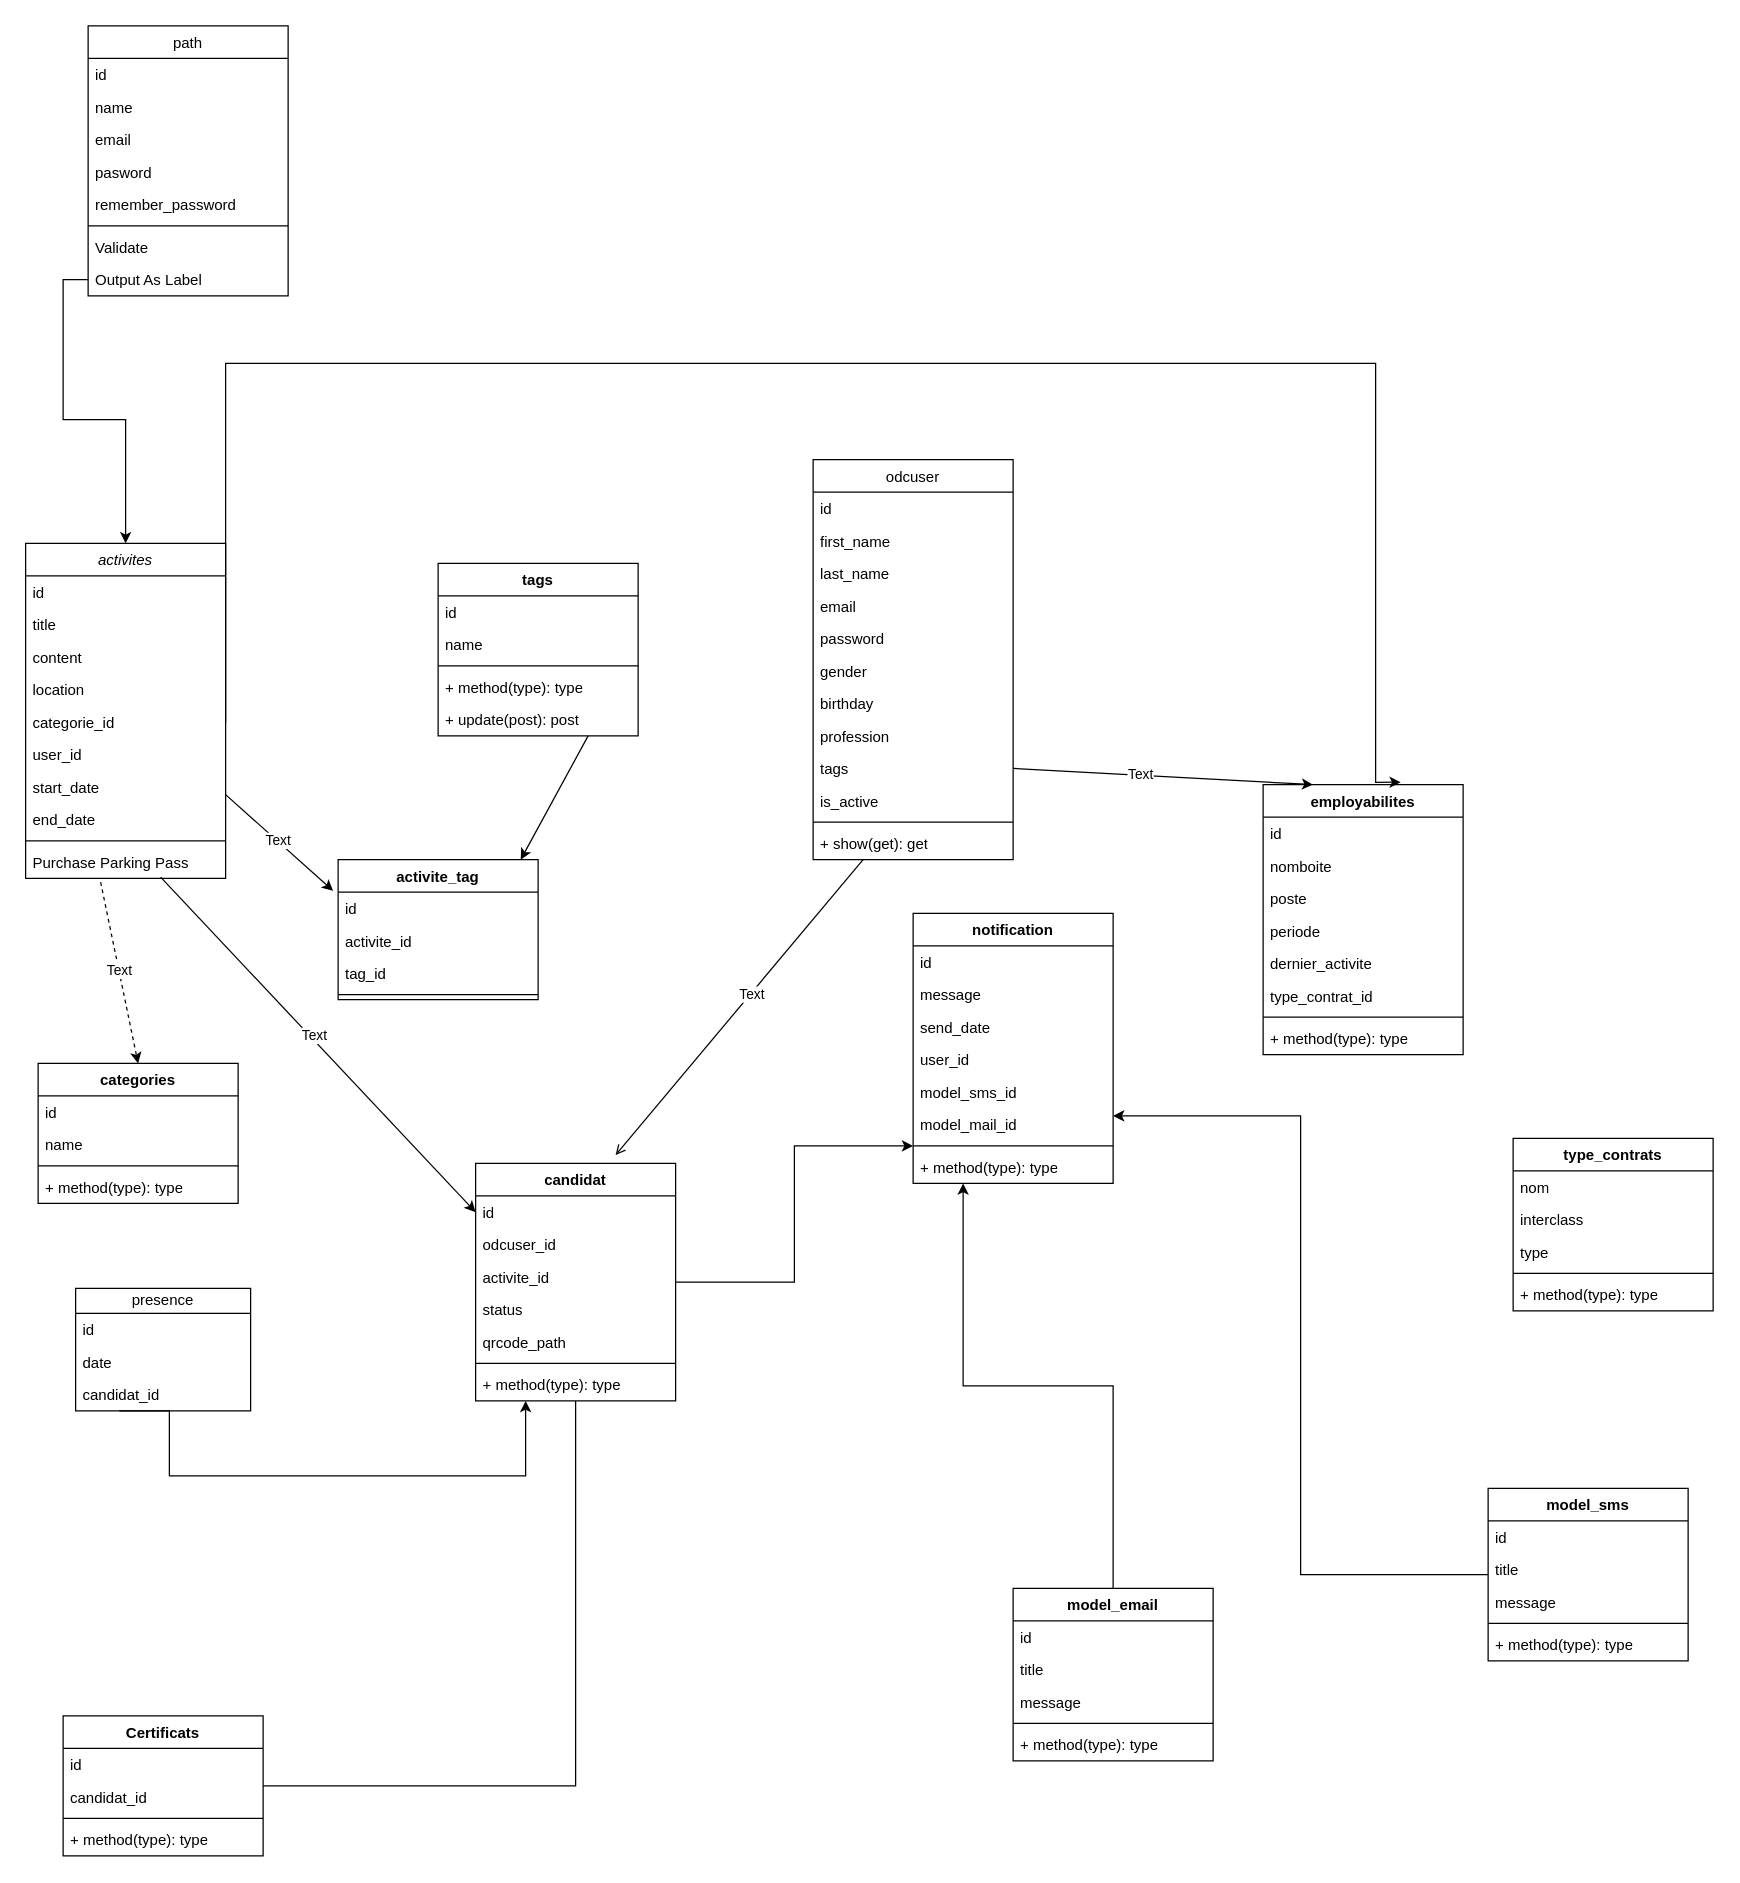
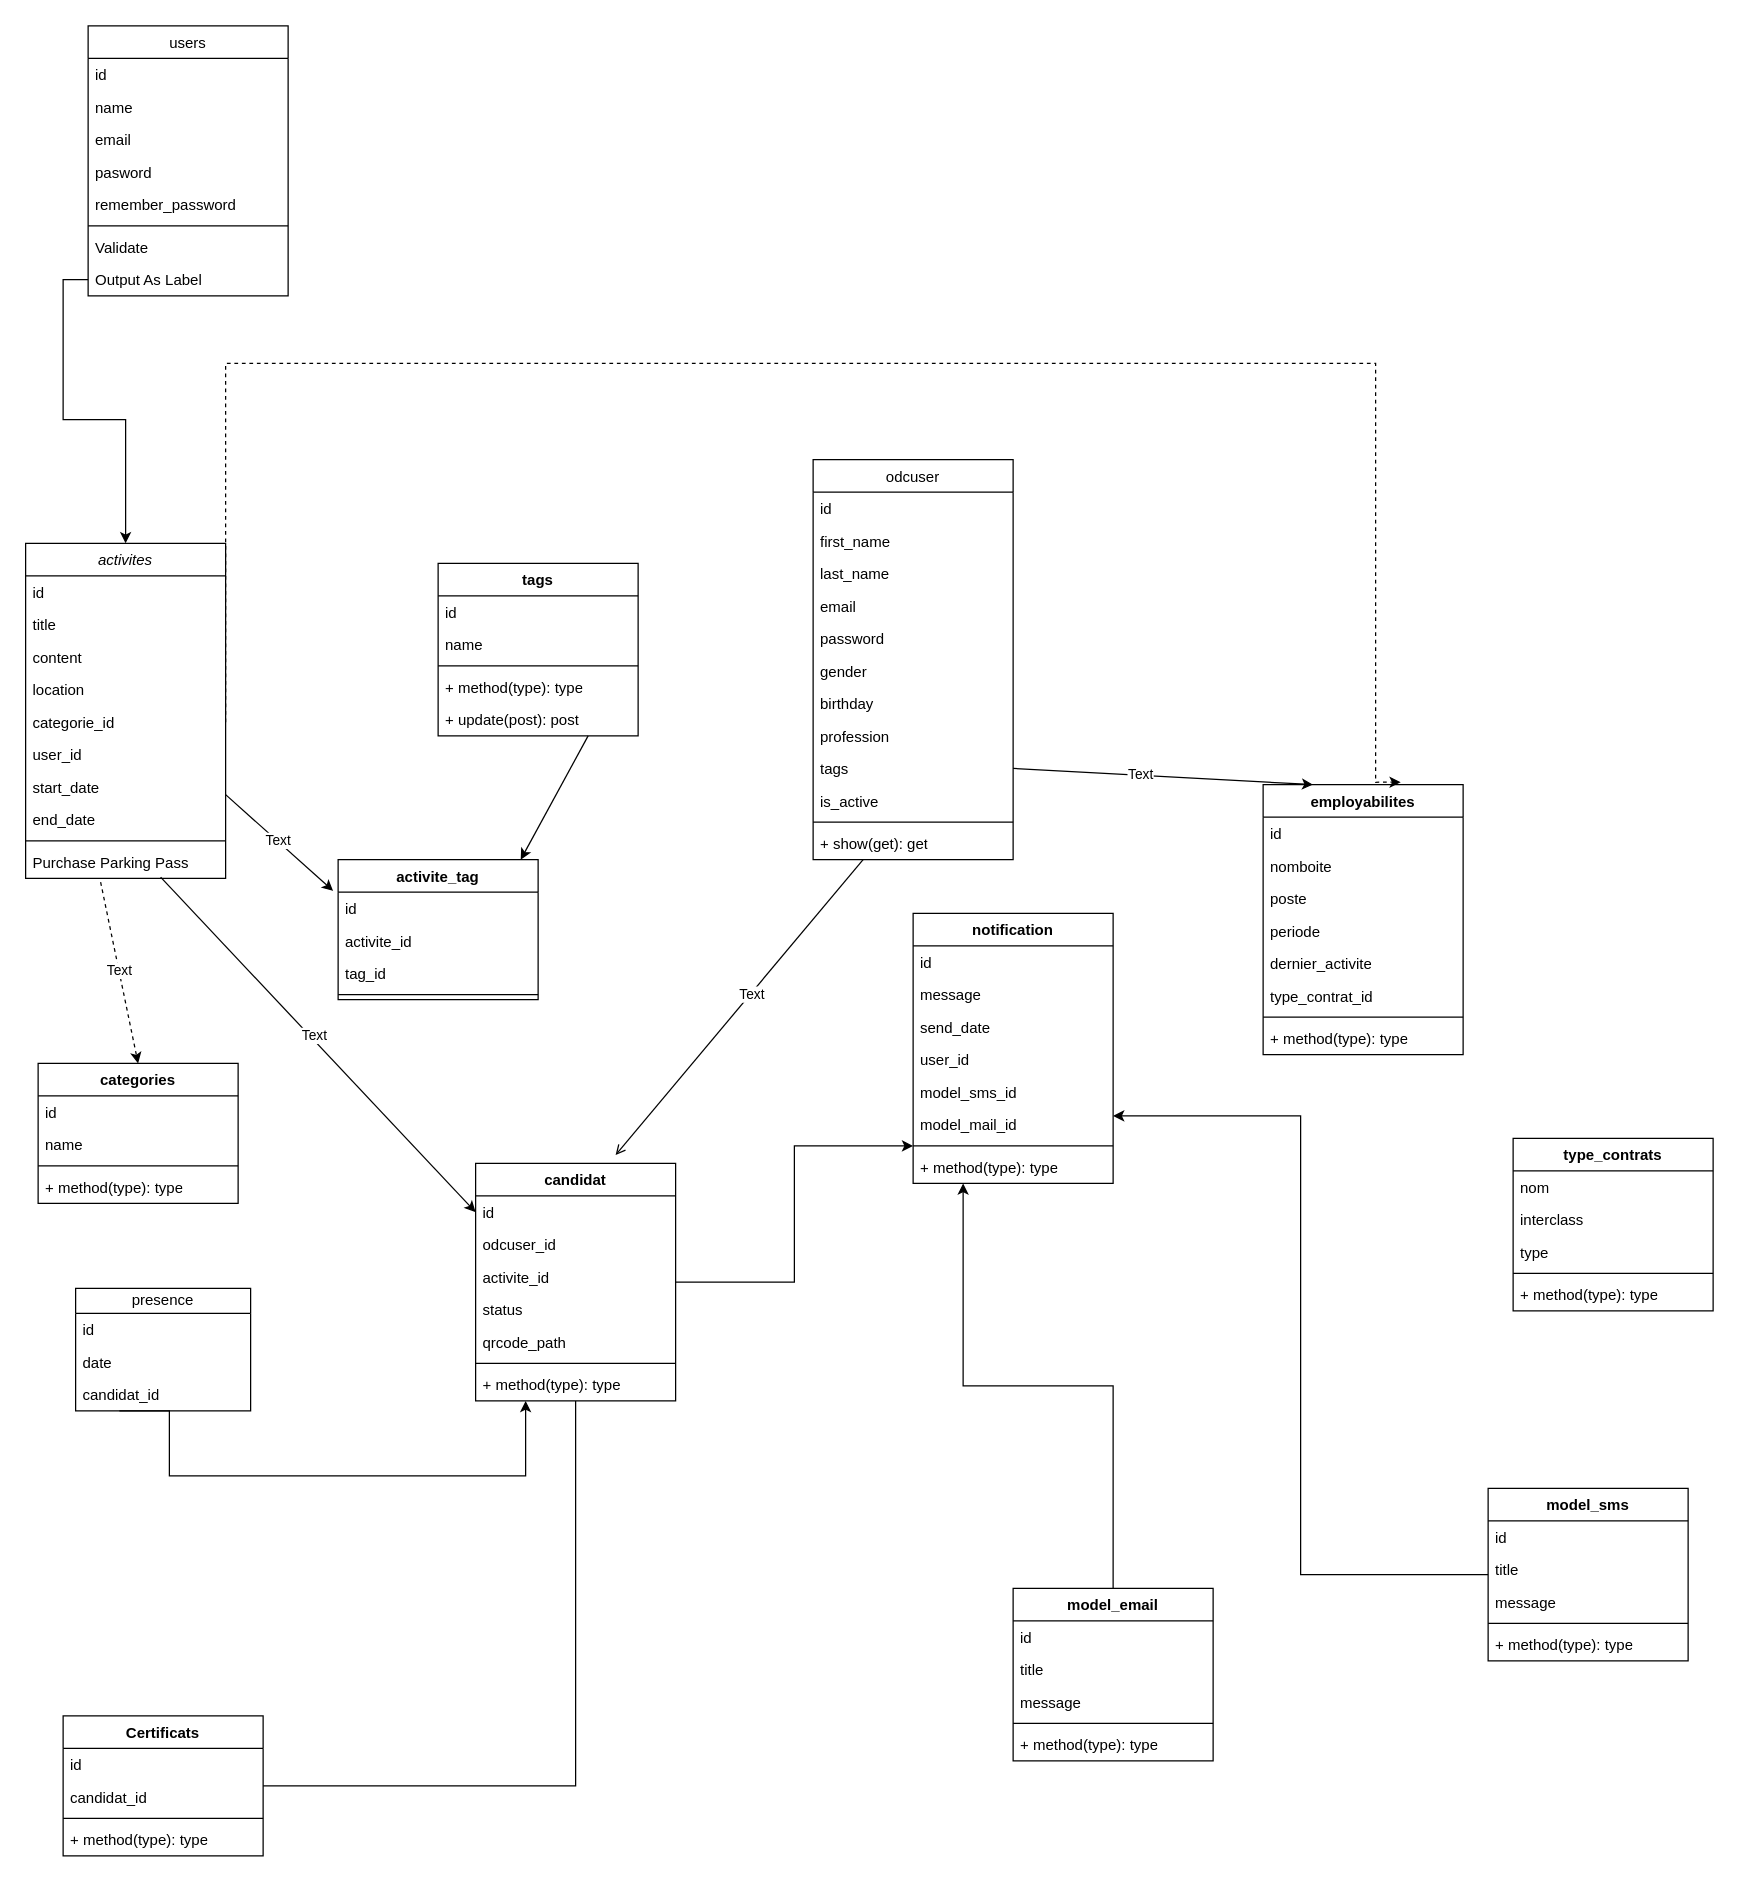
node "path": label "path" -> "users"
edge "categorie_id" -> "employabilites": style solid -> dashed
